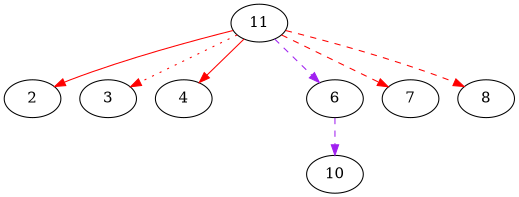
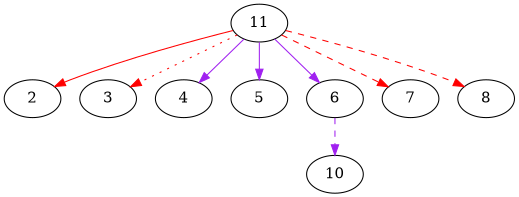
edge "11" -> "4": color red -> purple
edge "11" -> "6": style dashed -> solid
node "5": added
